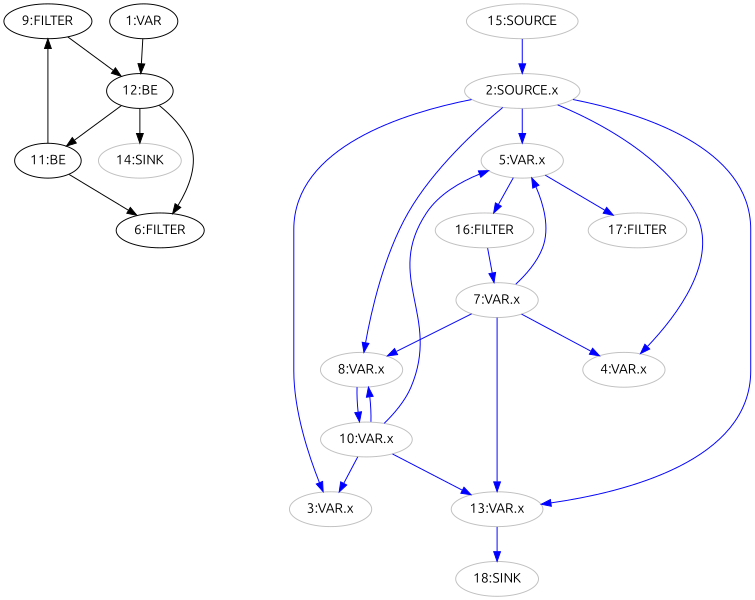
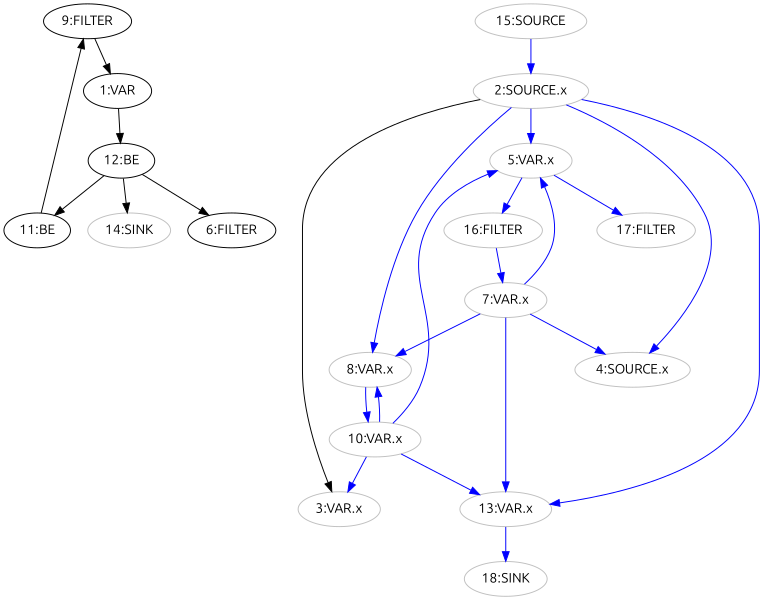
edge "9:FILTER" -> "12:BE": now "9:FILTER" -> "1:VAR"
edge "11:BE" -> "6:FILTER": removed
edge "2:SOURCE.x" -> "3:VAR.x": color blue -> black
node "4:VAR.x": label "4:VAR.x" -> "4:SOURCE.x"
